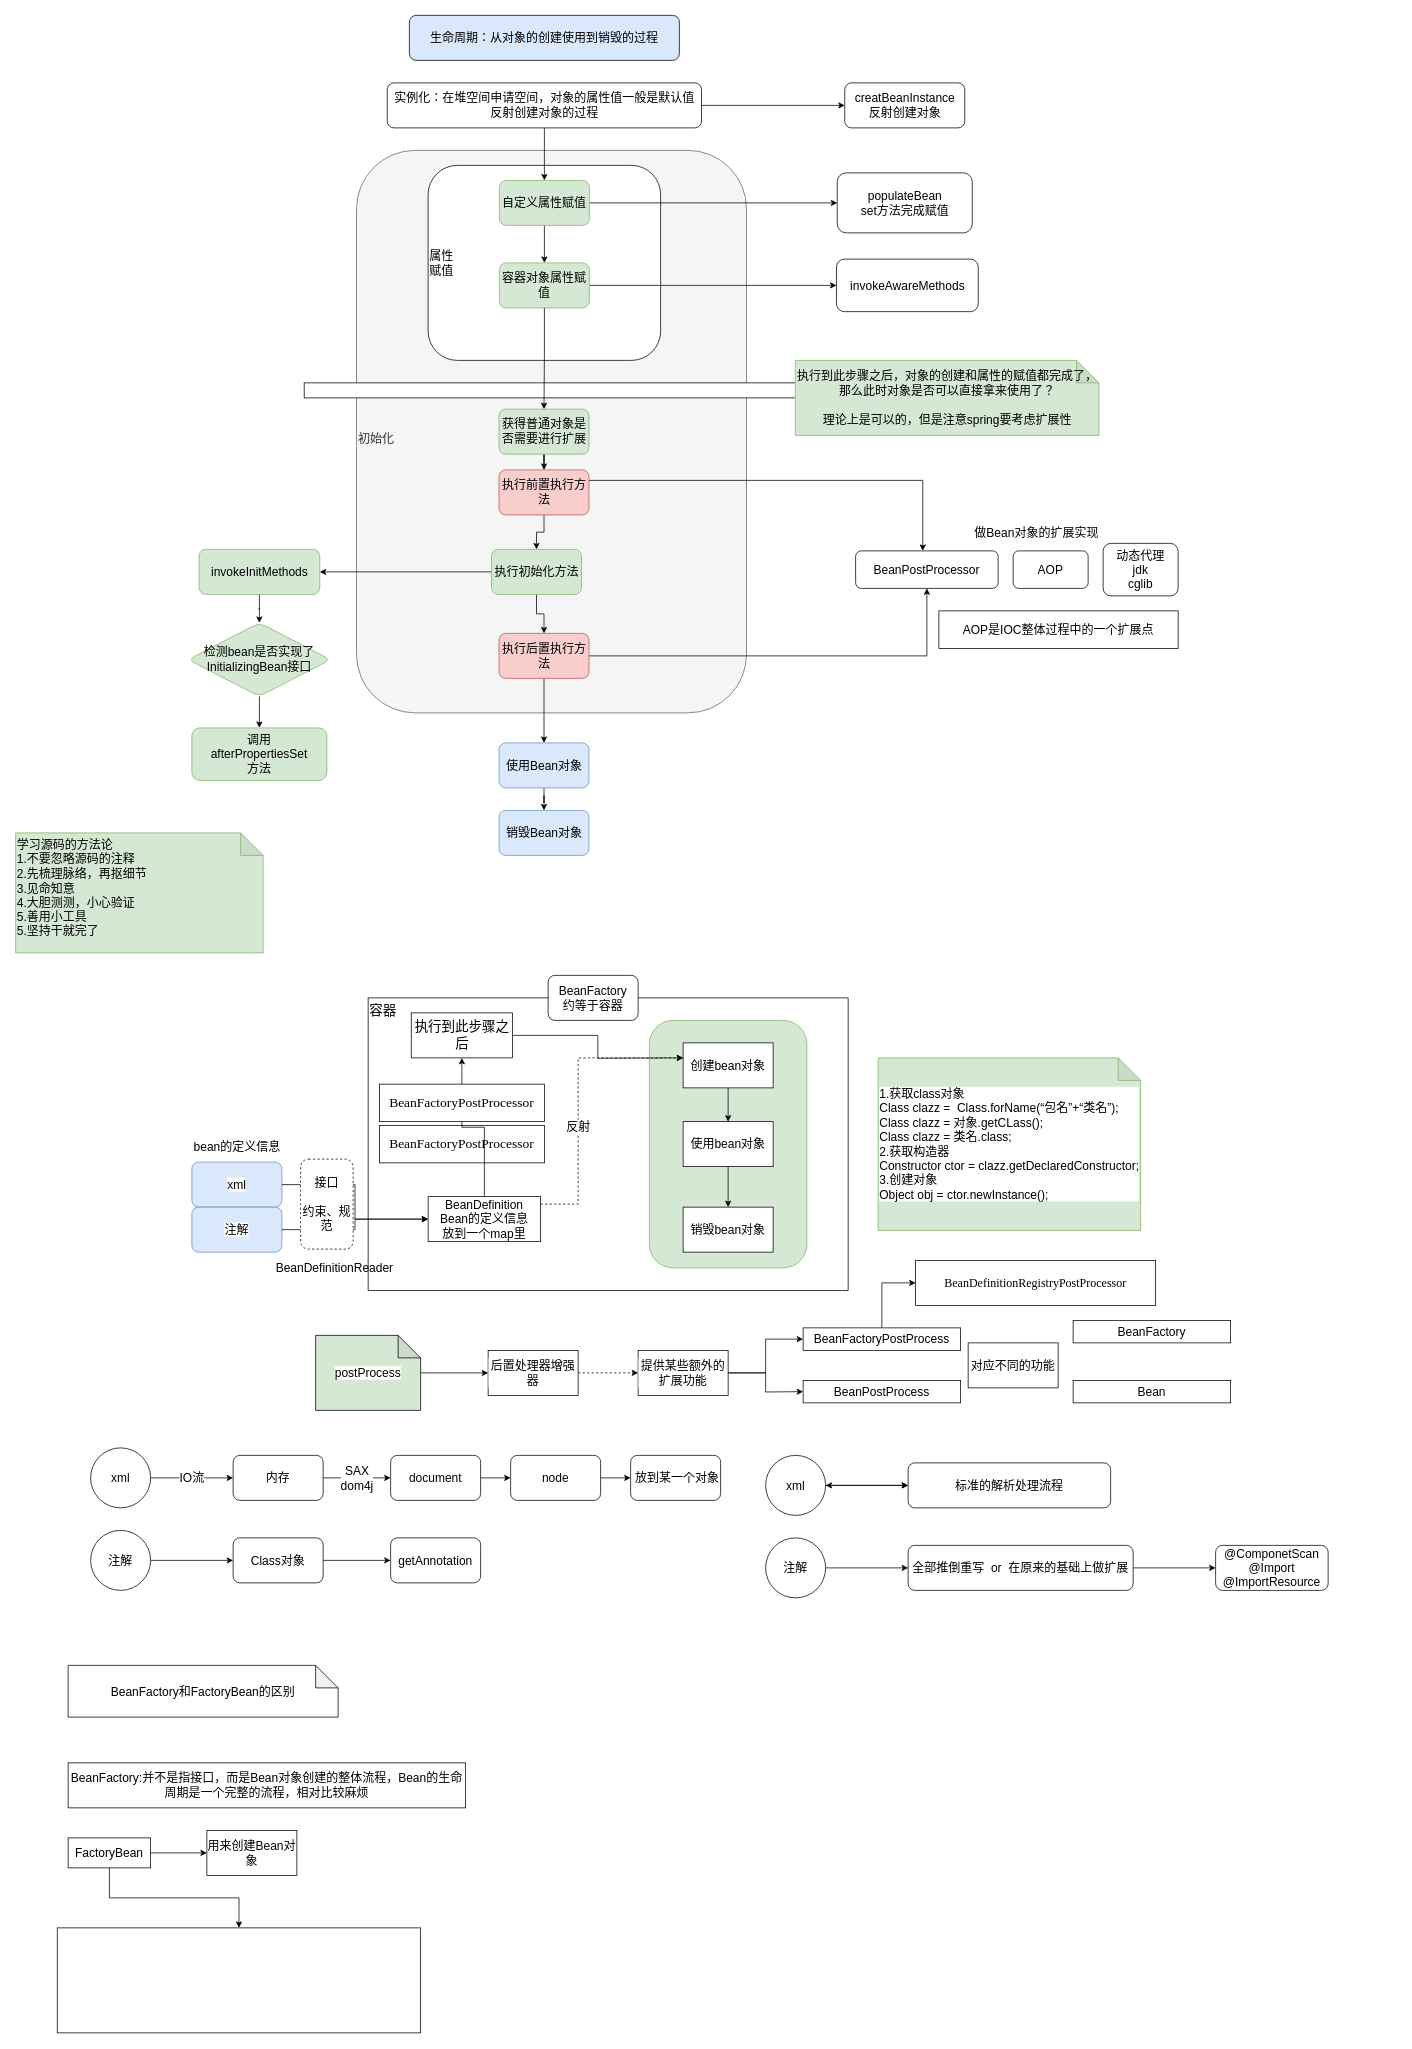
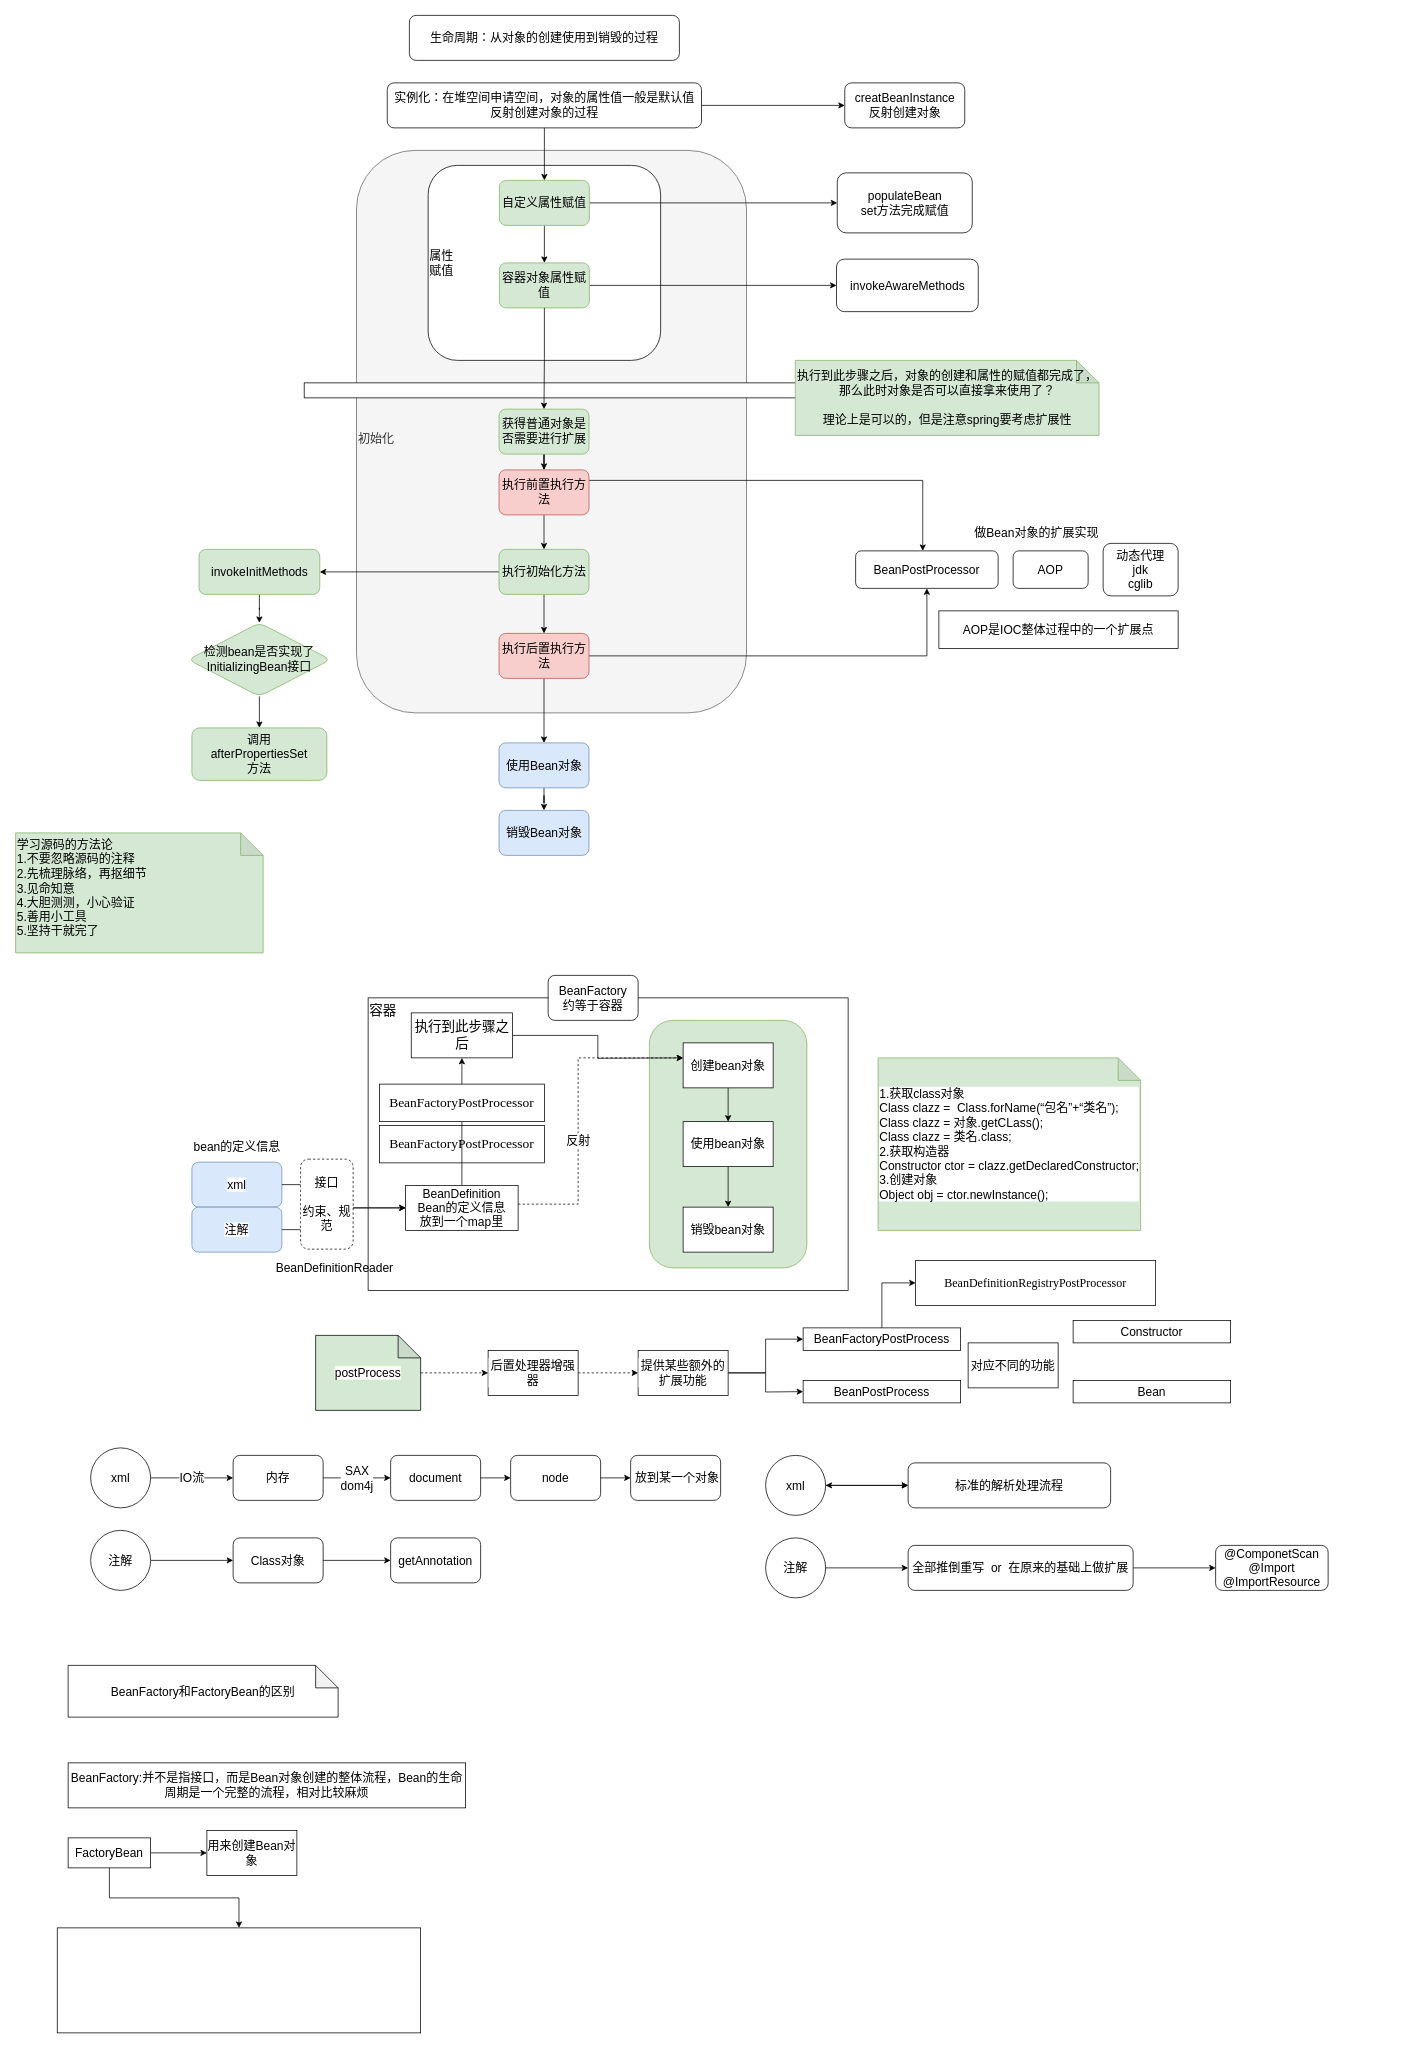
node "生命周期：从对象的创建使用到销毁的过程": fillcolor #dae8fc -> #ffffff
node "执行初始化方法": moved (536, 572) -> (544, 572)
node "BeanDefinition Bean的定义信息 放到一个map里": moved (484, 1219) -> (462, 1208)
node "BeanFactory": label "BeanFactory" -> "Constructor"
edge "postProcess" -> "后置处理器增强器": style solid -> dashed
